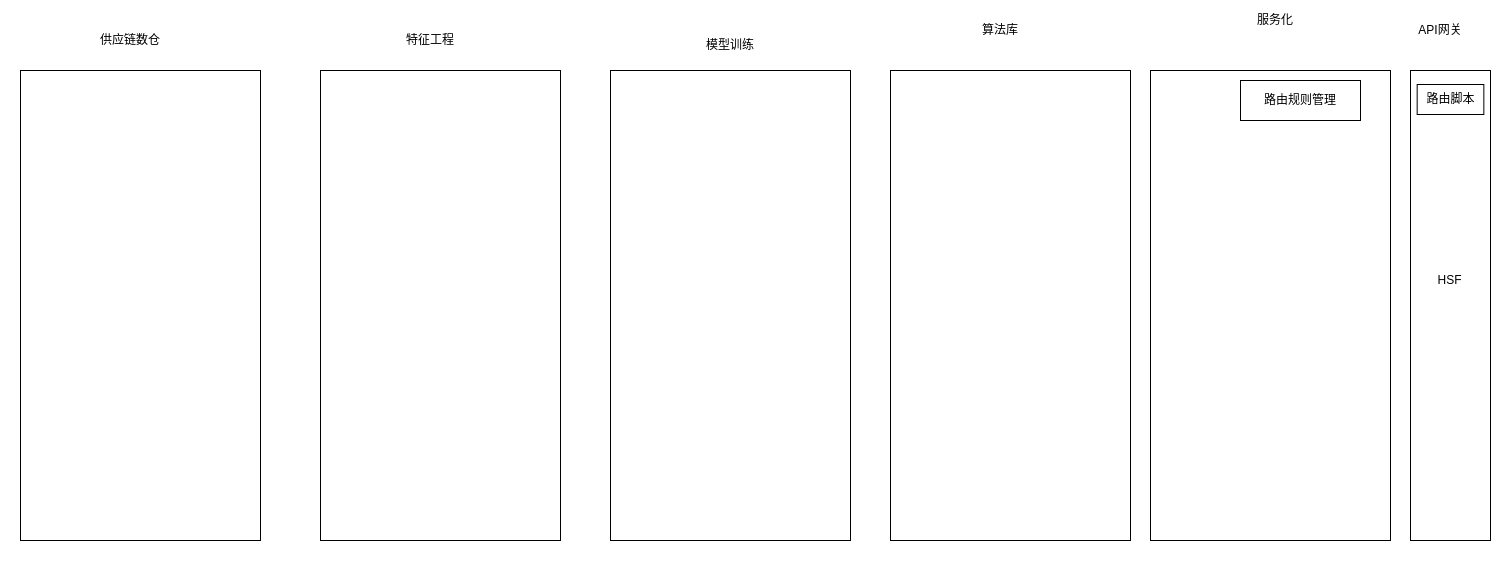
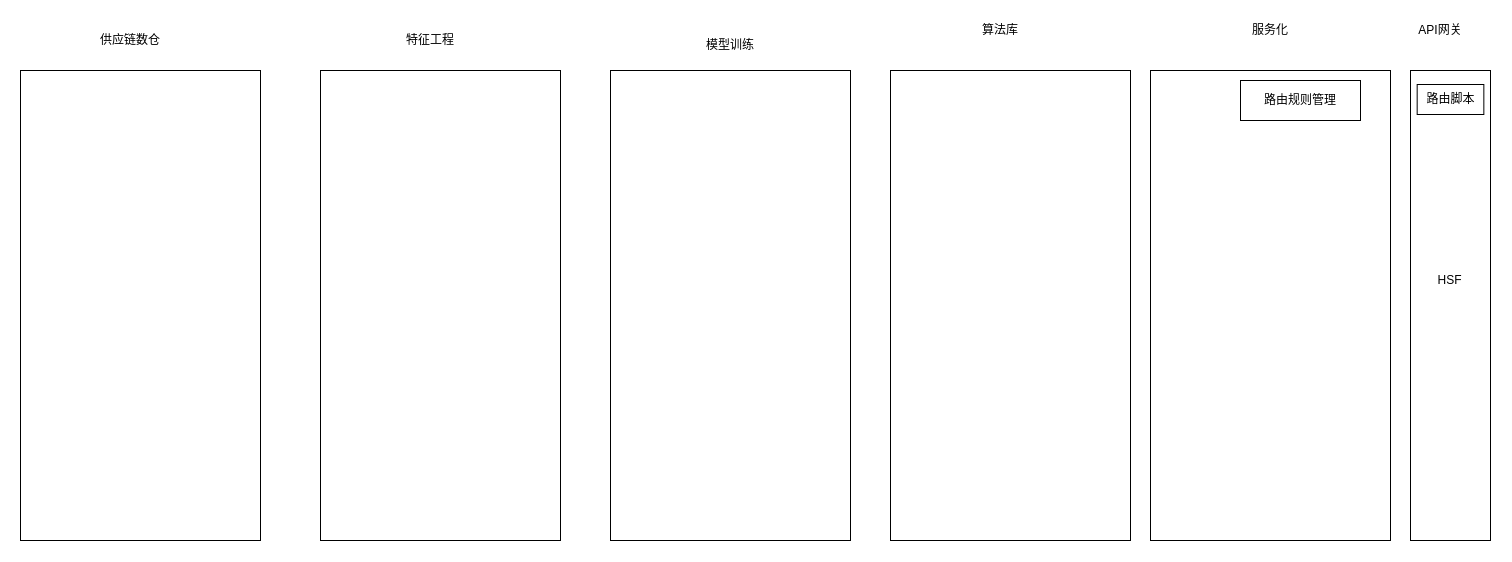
node "服务化": moved (1276, 21) -> (1271, 31)
